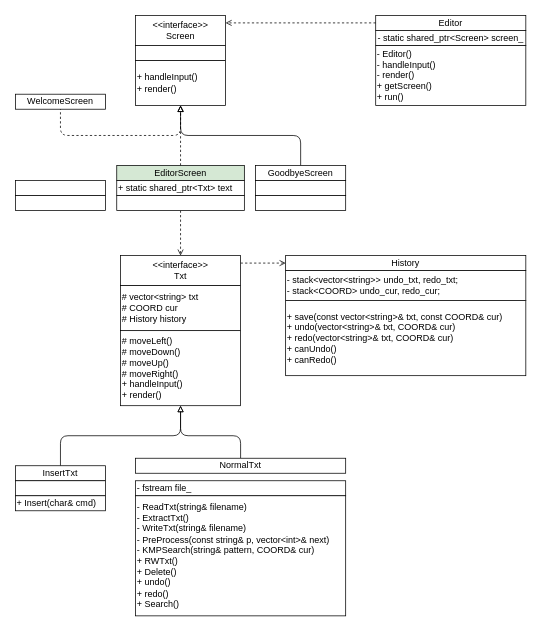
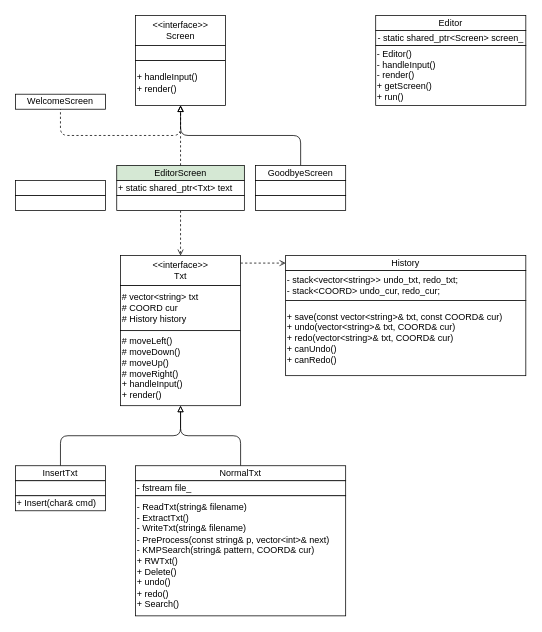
edge "Editor" -> "<<interface>> Screen": removed
node "NormalTxt": moved (240, 465) -> (240, 473)
